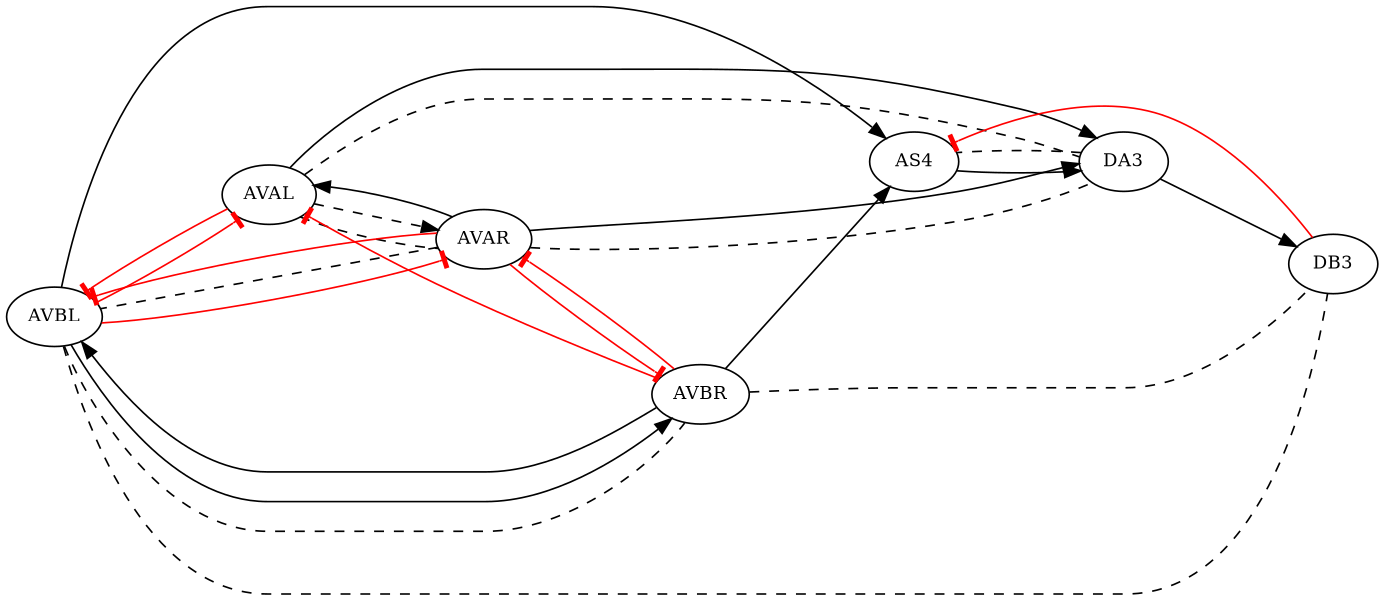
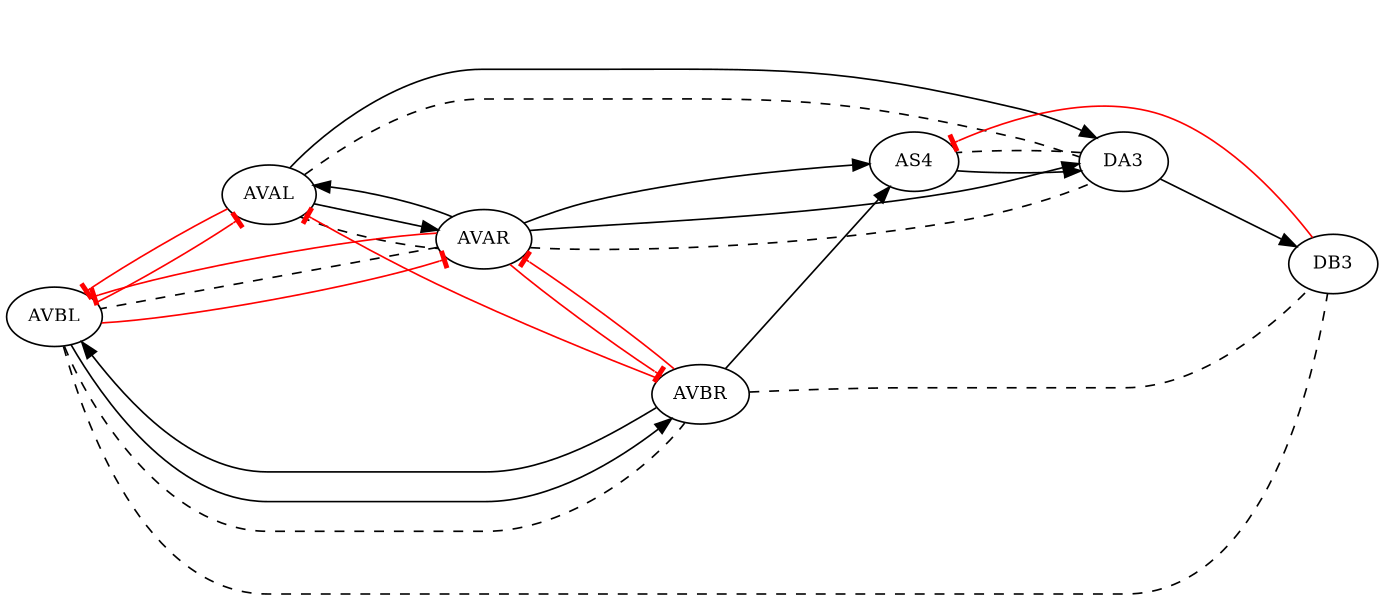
edge "AVBL" -> "AS4": now "AVAR" -> "AS4"
edge "AVAL" -> "AVAR": style dashed -> solid
